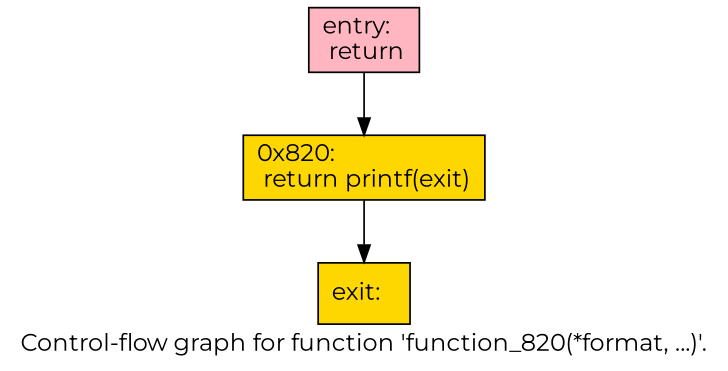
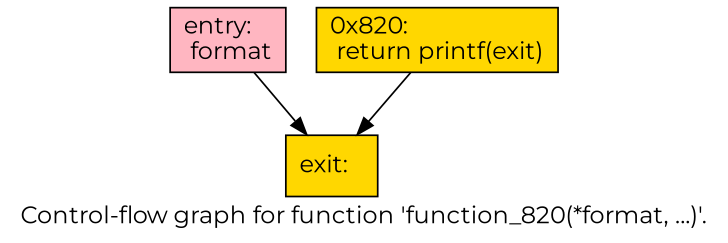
node "entry:": text "return" -> "format"
edge "entry:" -> "0x820:": now "entry:" -> "exit:"
